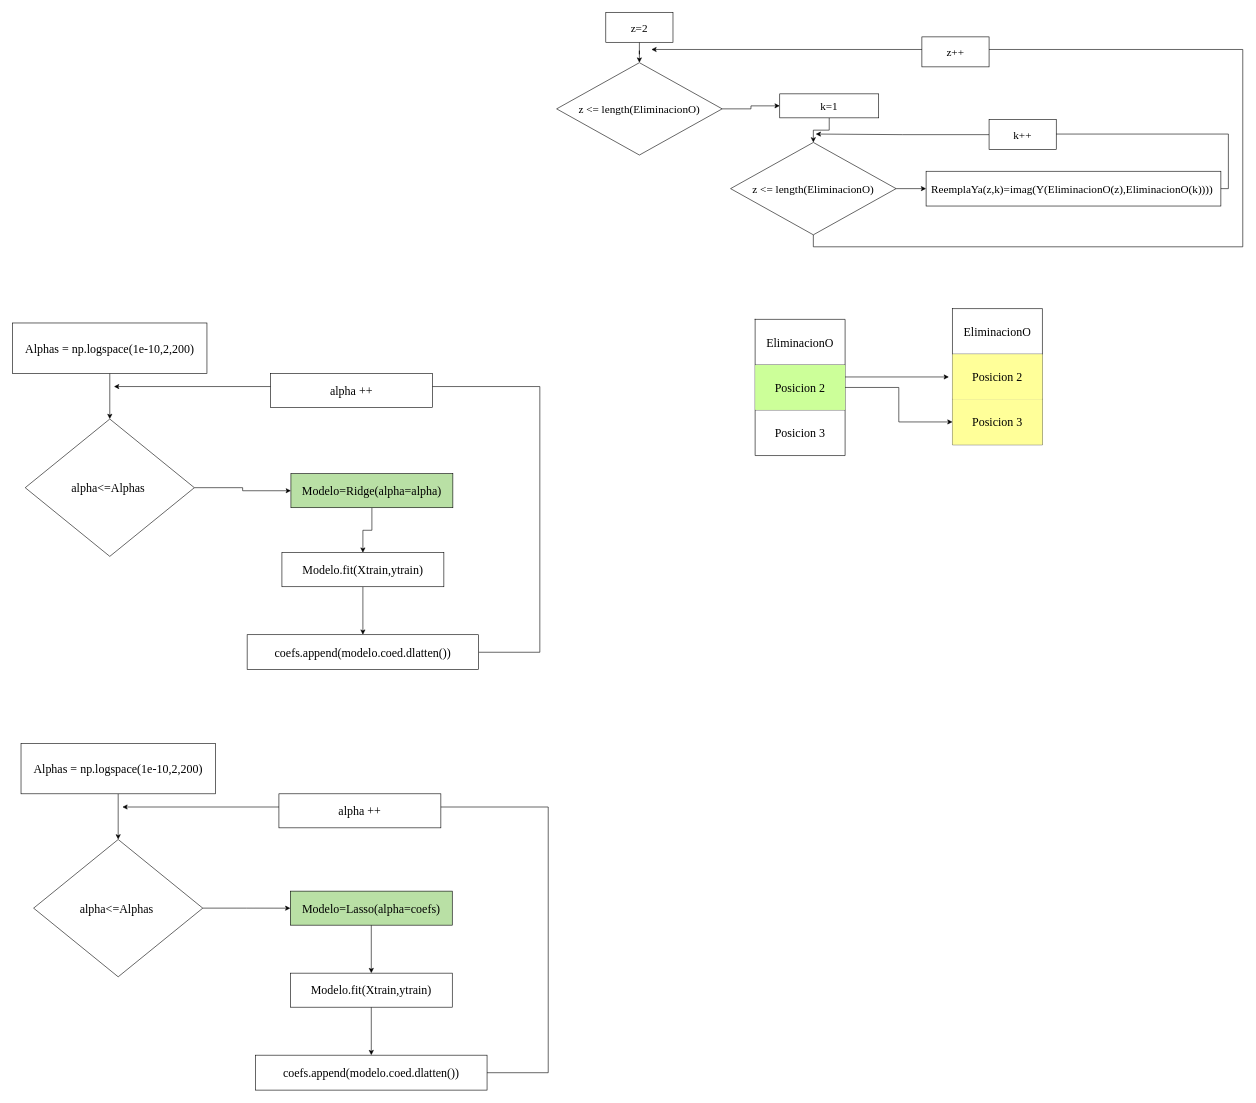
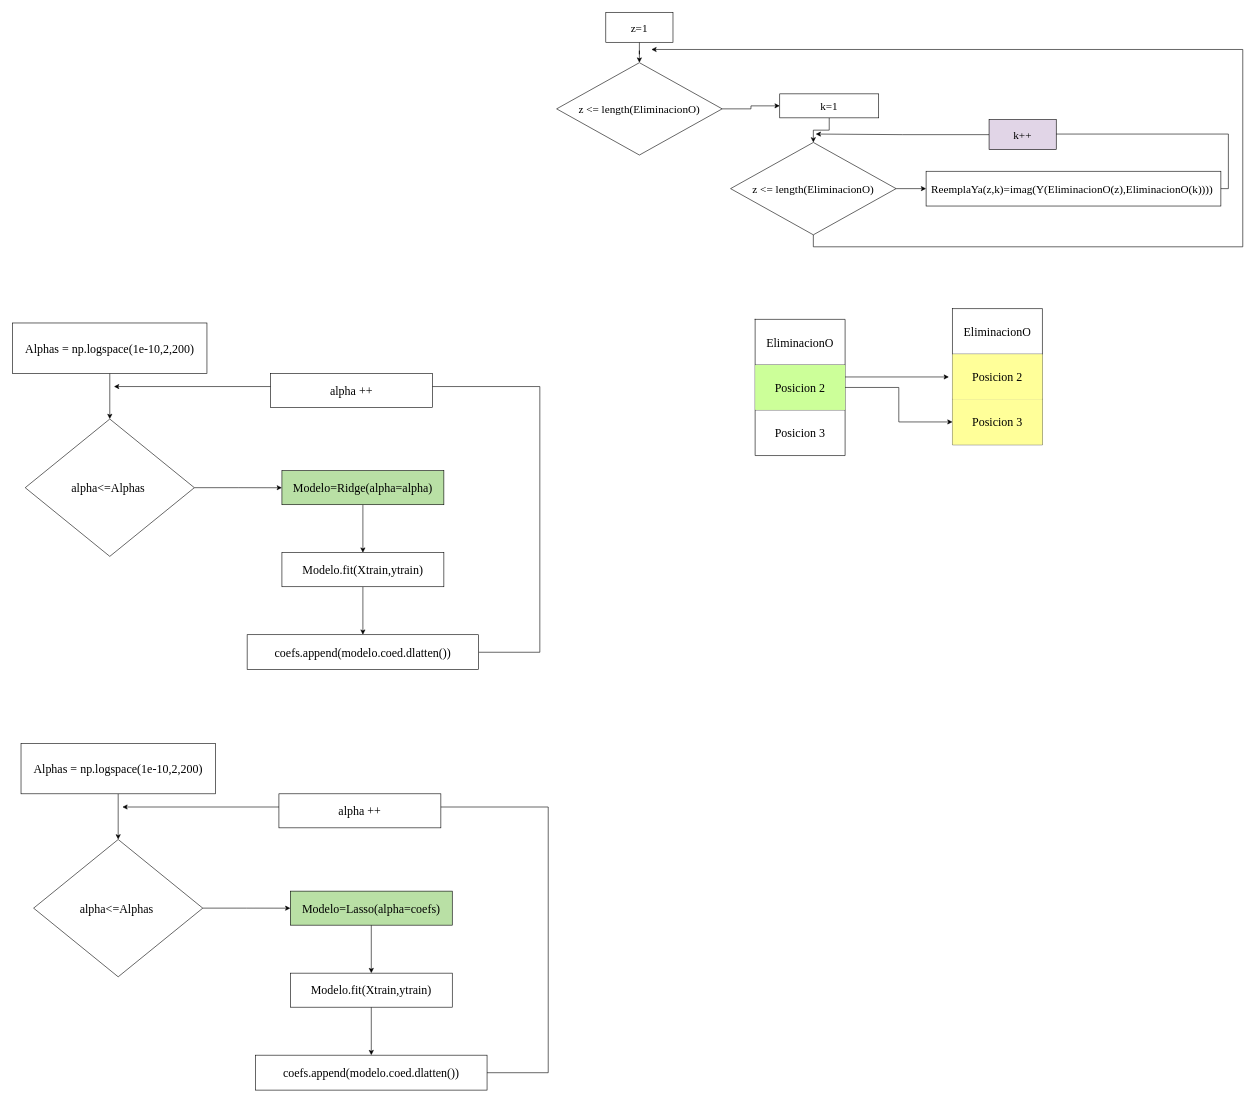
node "z=2": label "z=2" -> "z=1"
node "z++": removed
node "k++": fillcolor #ffffff -> #e1d5e7
node "Modelo=Ridge(alpha=alpha)": moved (372, 491) -> (363, 488)
